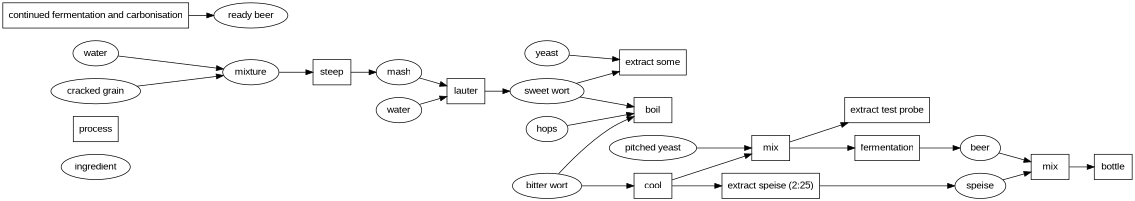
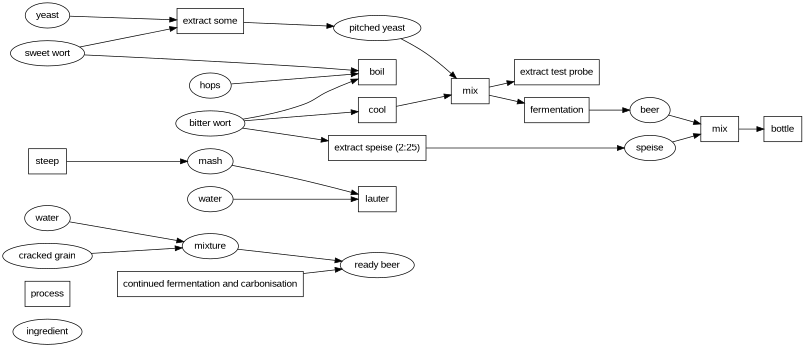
edge "extract some" -> "pitched yeast": added
edge "mixture" -> "steep": now "mixture" -> "ready beer"
edge "lauter" -> "sweet wort": removed
edge "cool" -> "extract speise (2:25)": now "bitter wort" -> "extract speise (2:25)"
